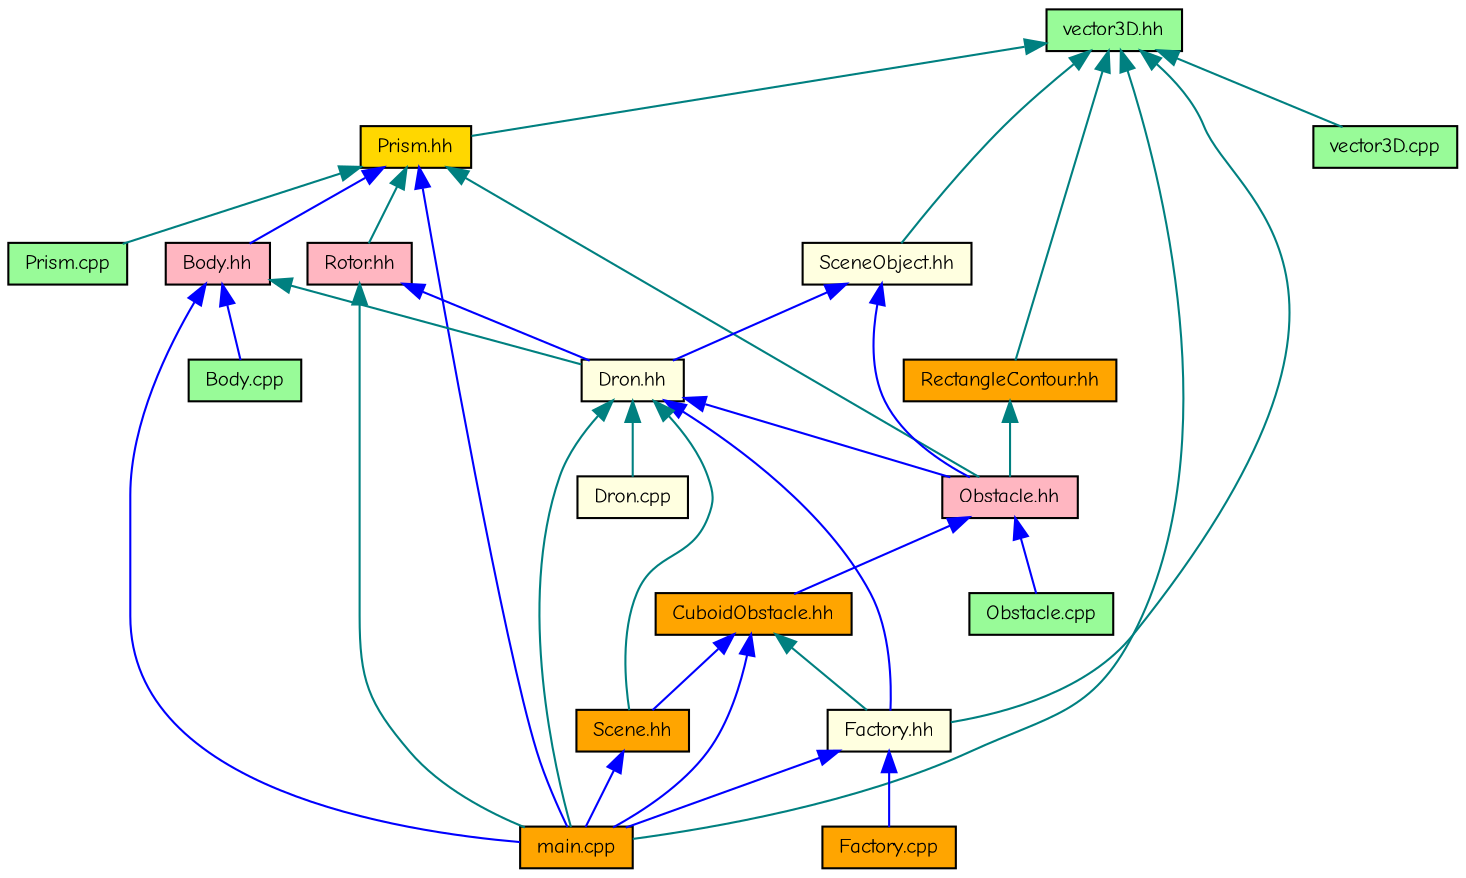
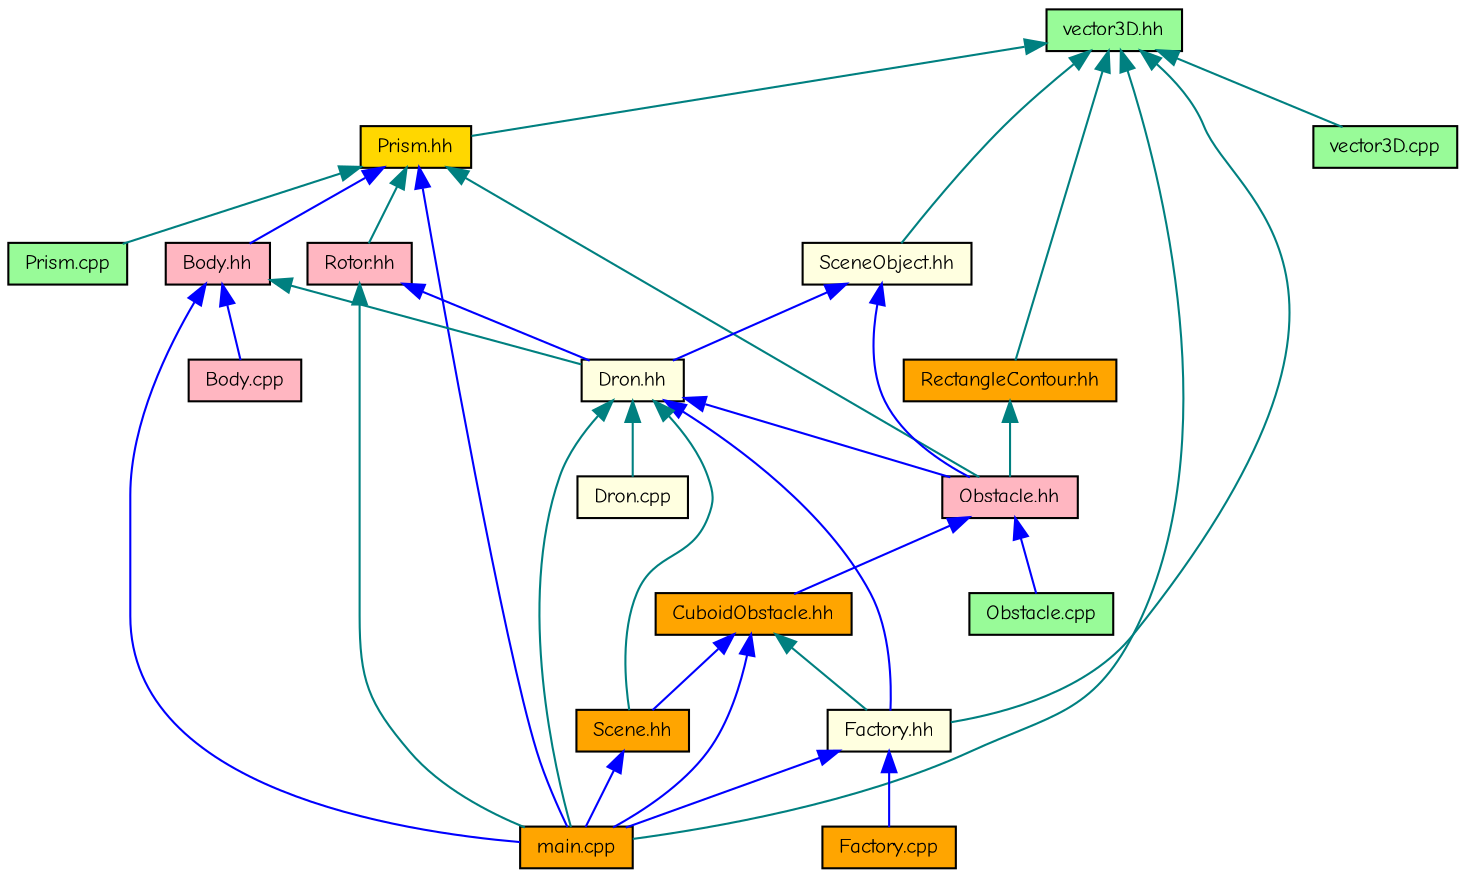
node "Body.cpp": fillcolor palegreen -> lightpink
